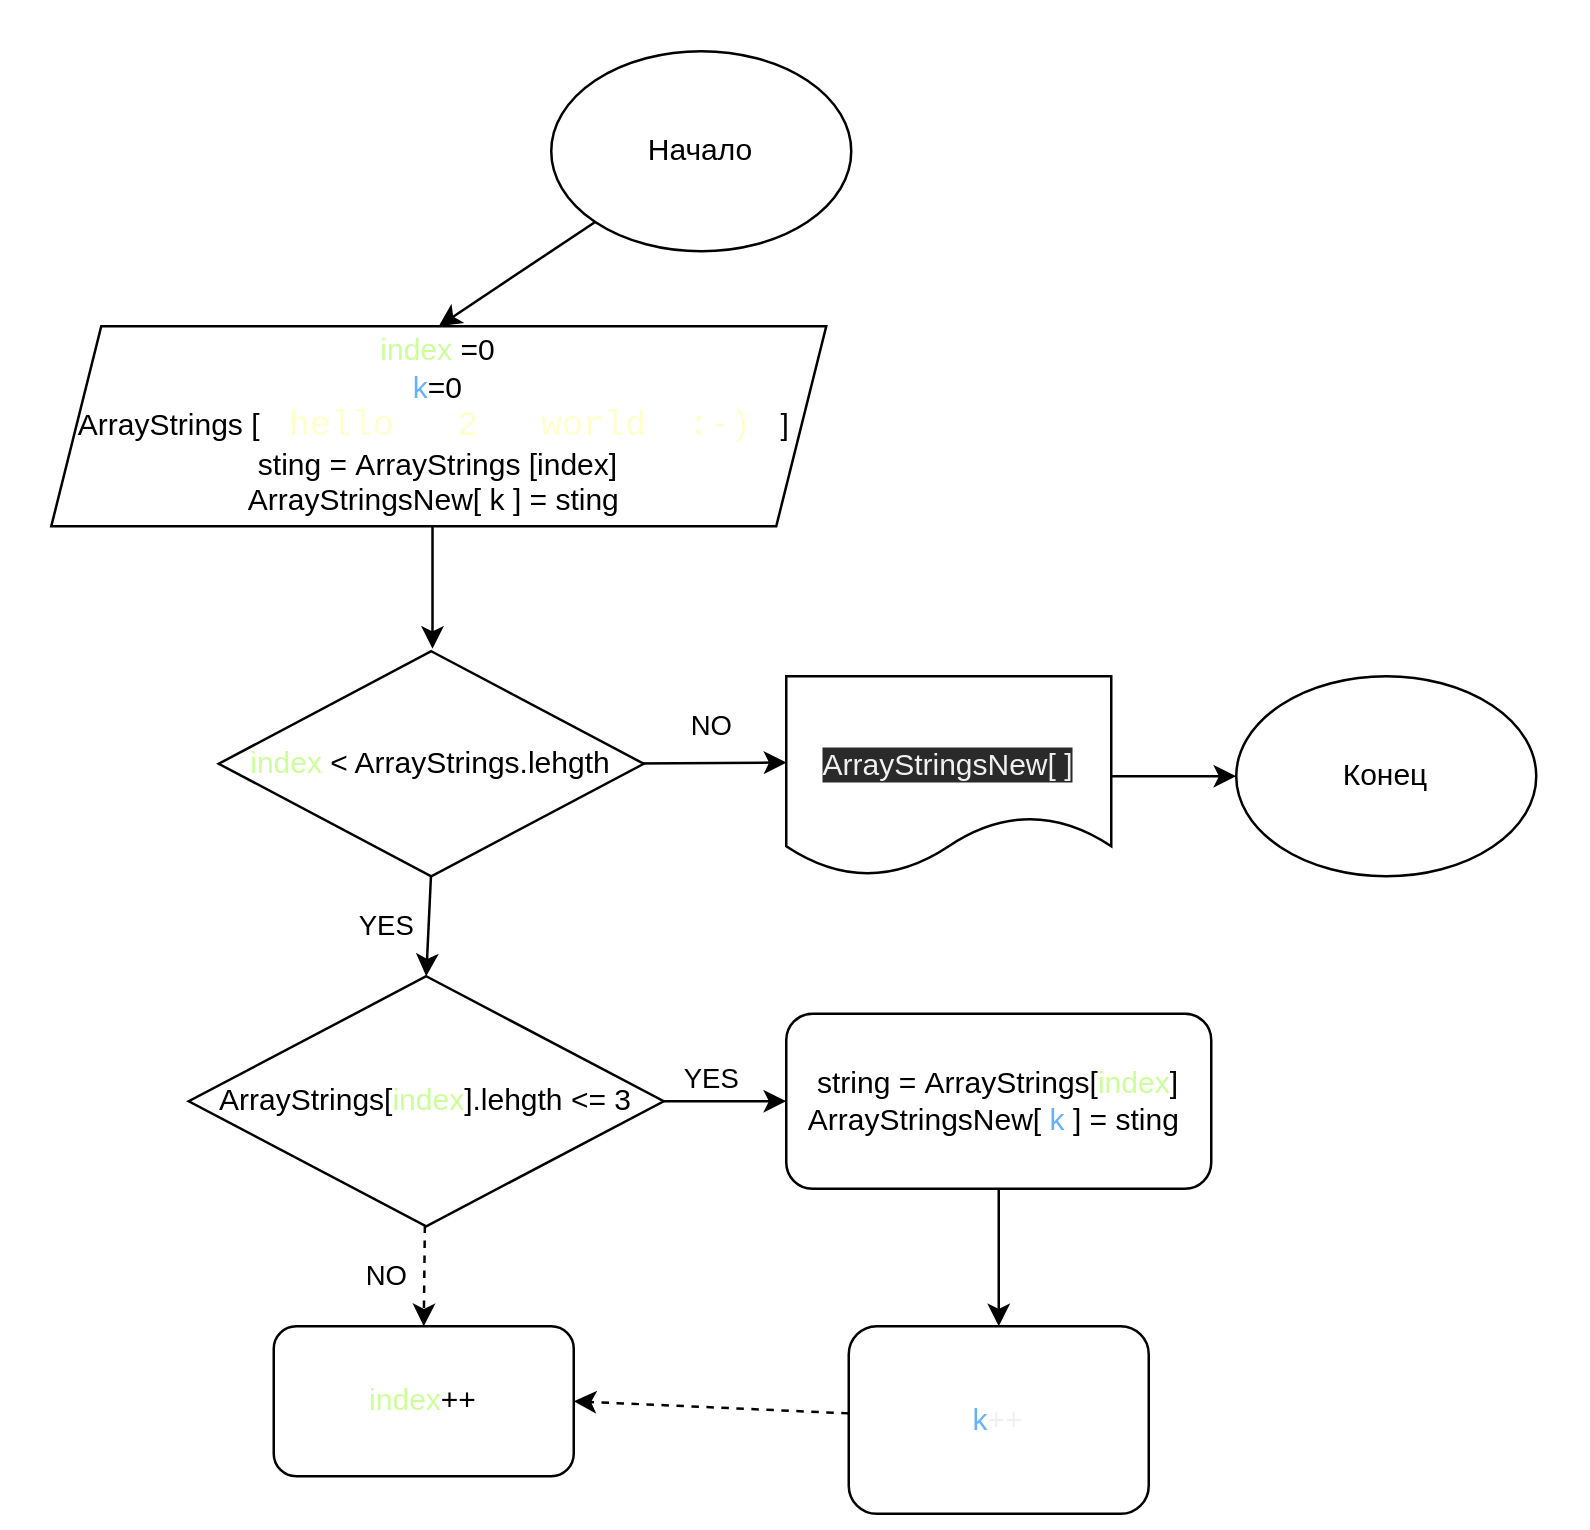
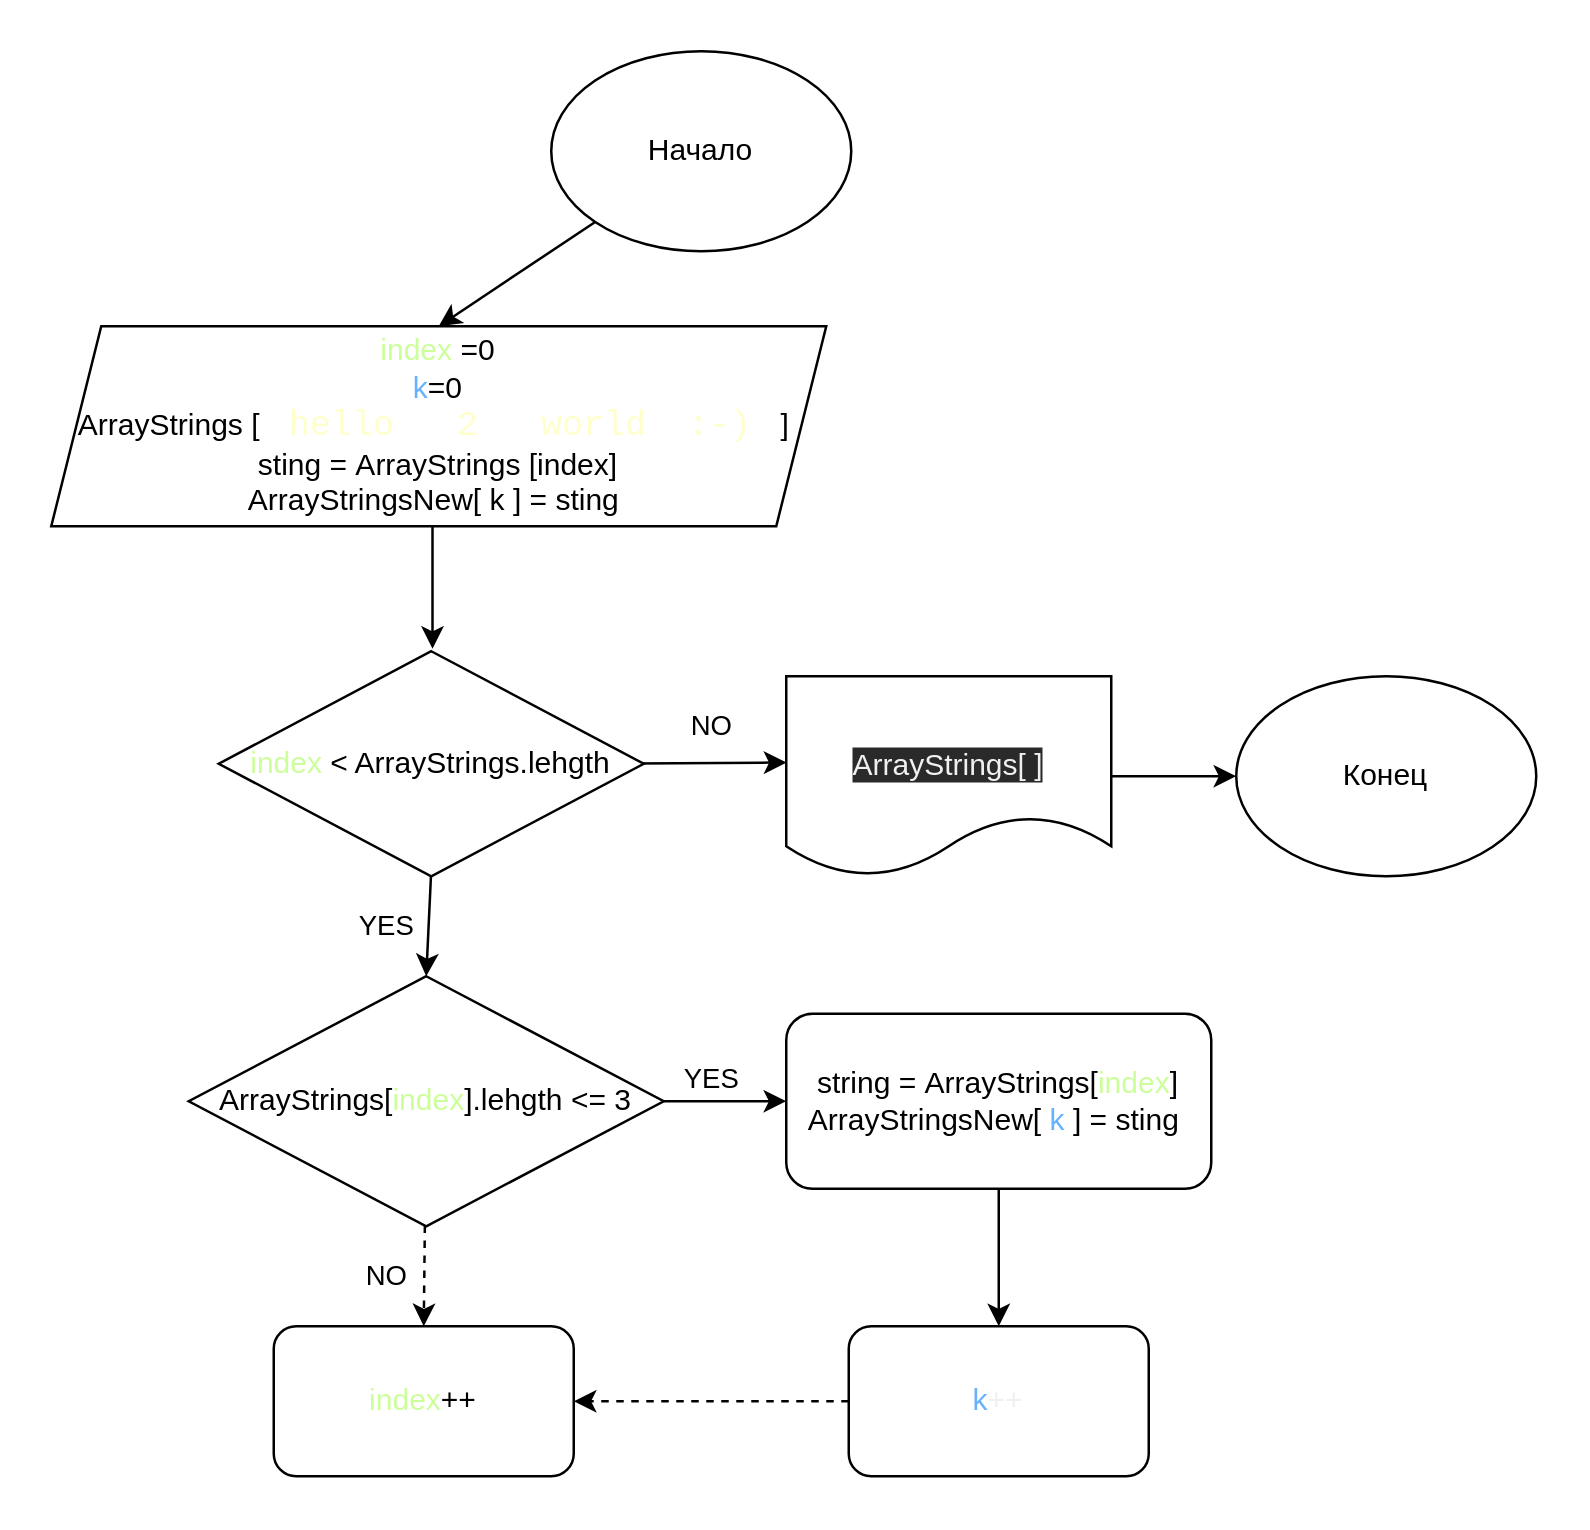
node "ArrayStringsNew[ ]": label "ArrayStringsNew[ ]" -> "ArrayStrings[ ]"
node "k++": size 300x188 -> 300x150
